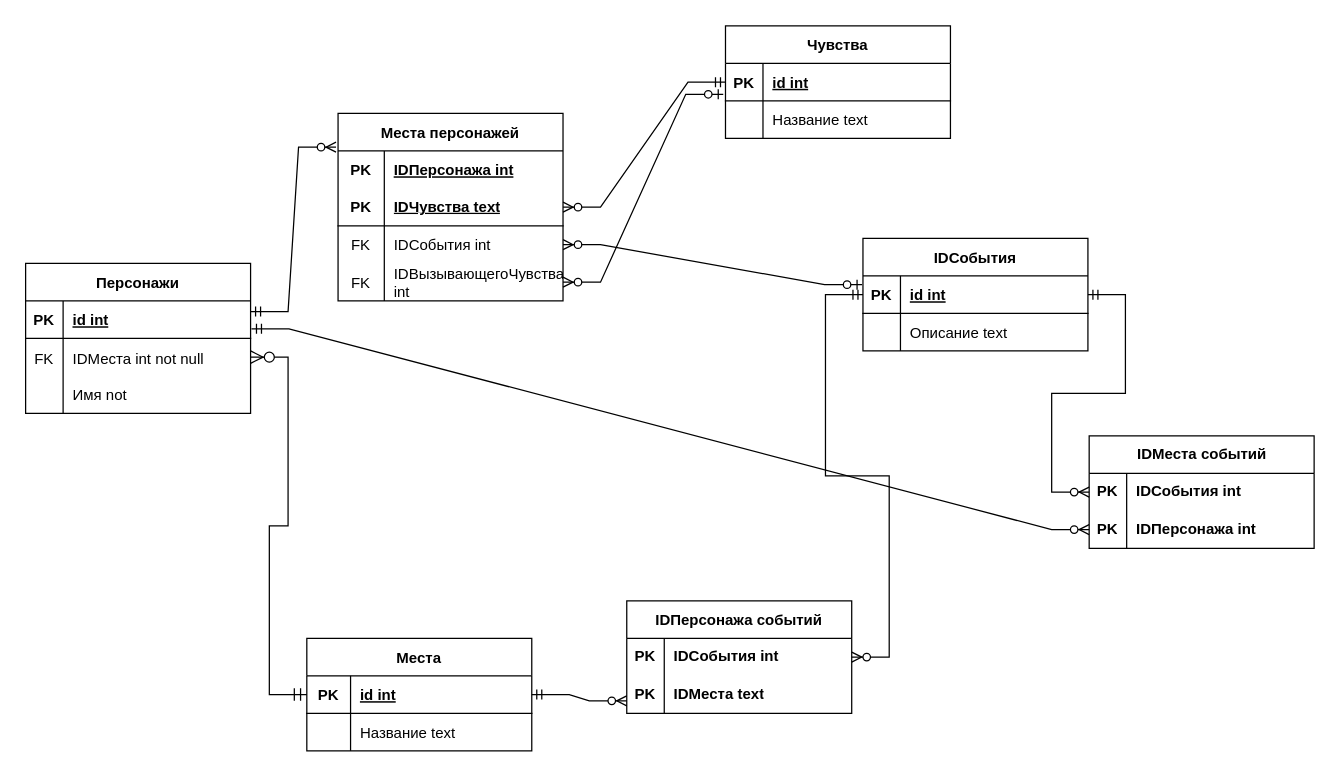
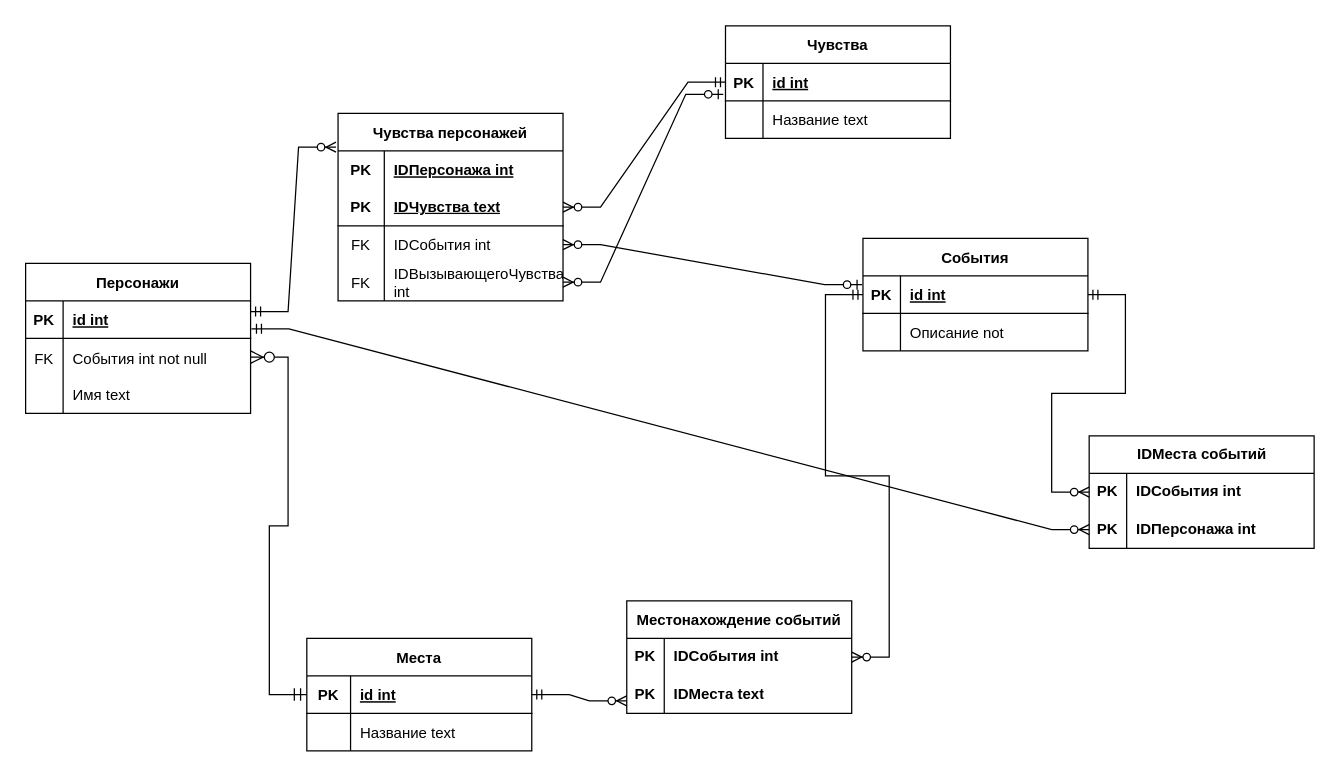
node "Места персонажей": label "Места персонажей" -> "Чувства персонажей"
node "IDСобытия": label "IDСобытия" -> "События"
node "Описание text": label "Описание text" -> "Описание not"
node "IDМеста int not null": label "IDМеста int not null" -> "События int not null"
node "Имя not": label "Имя not" -> "Имя text"
node "IDПерсонажа событий": label "IDПерсонажа событий" -> "Местонахождение событий"
